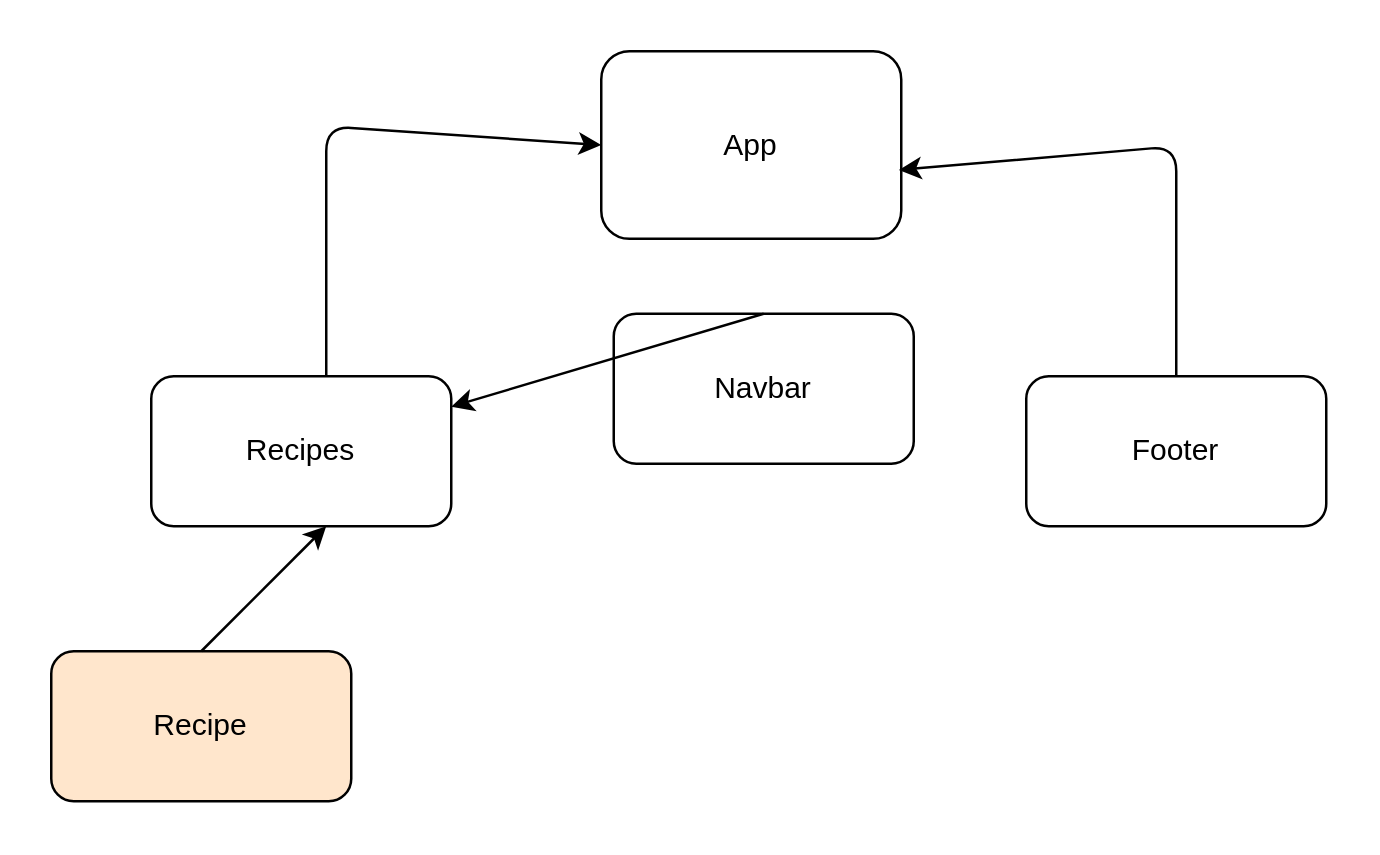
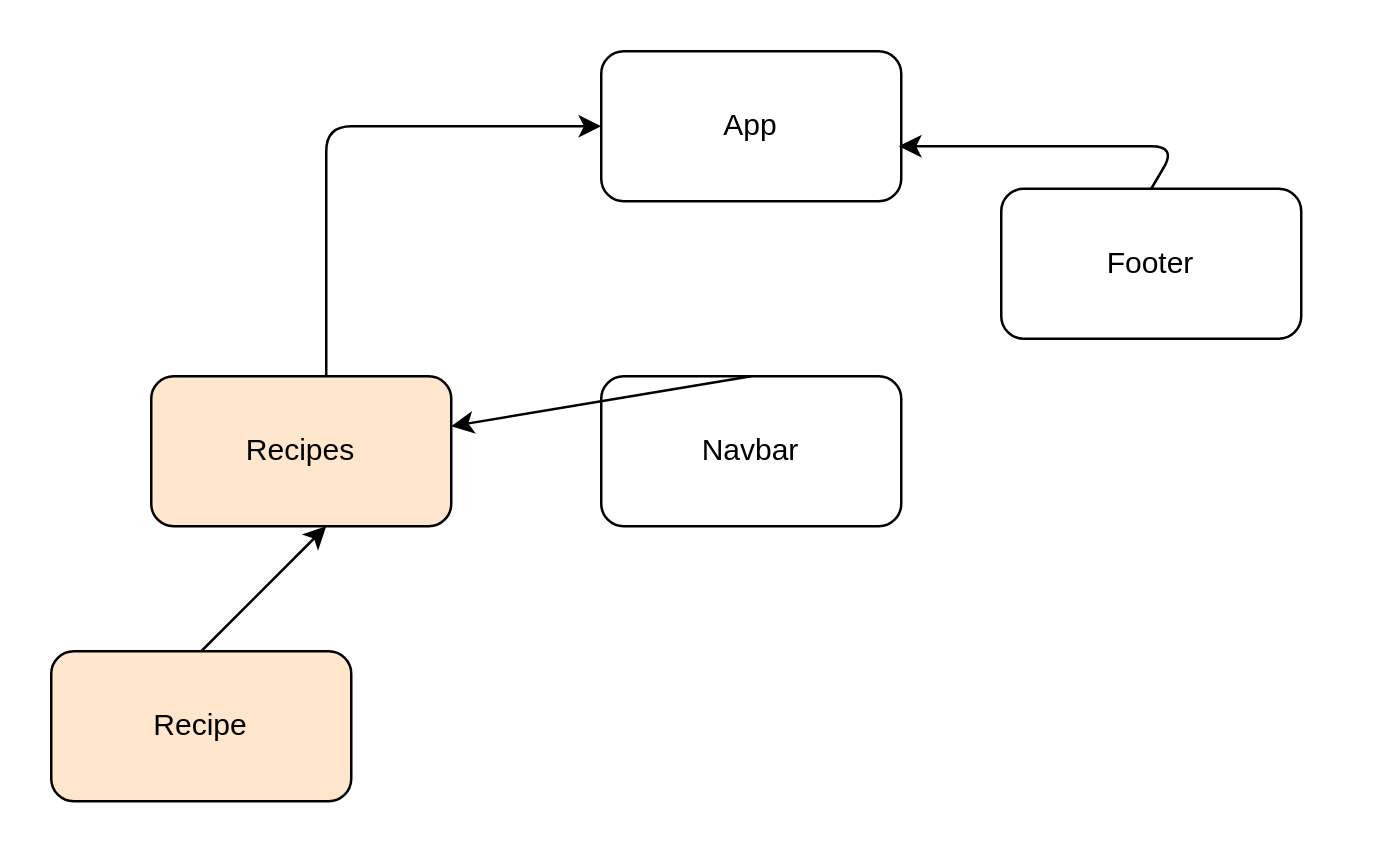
node "App": size 300x188 -> 300x150
node "Navbar": moved (764, 389) -> (751, 451)
node "Recipes": fillcolor #ffffff -> #ffe6cc
node "Footer": moved (1176, 451) -> (1151, 264)
